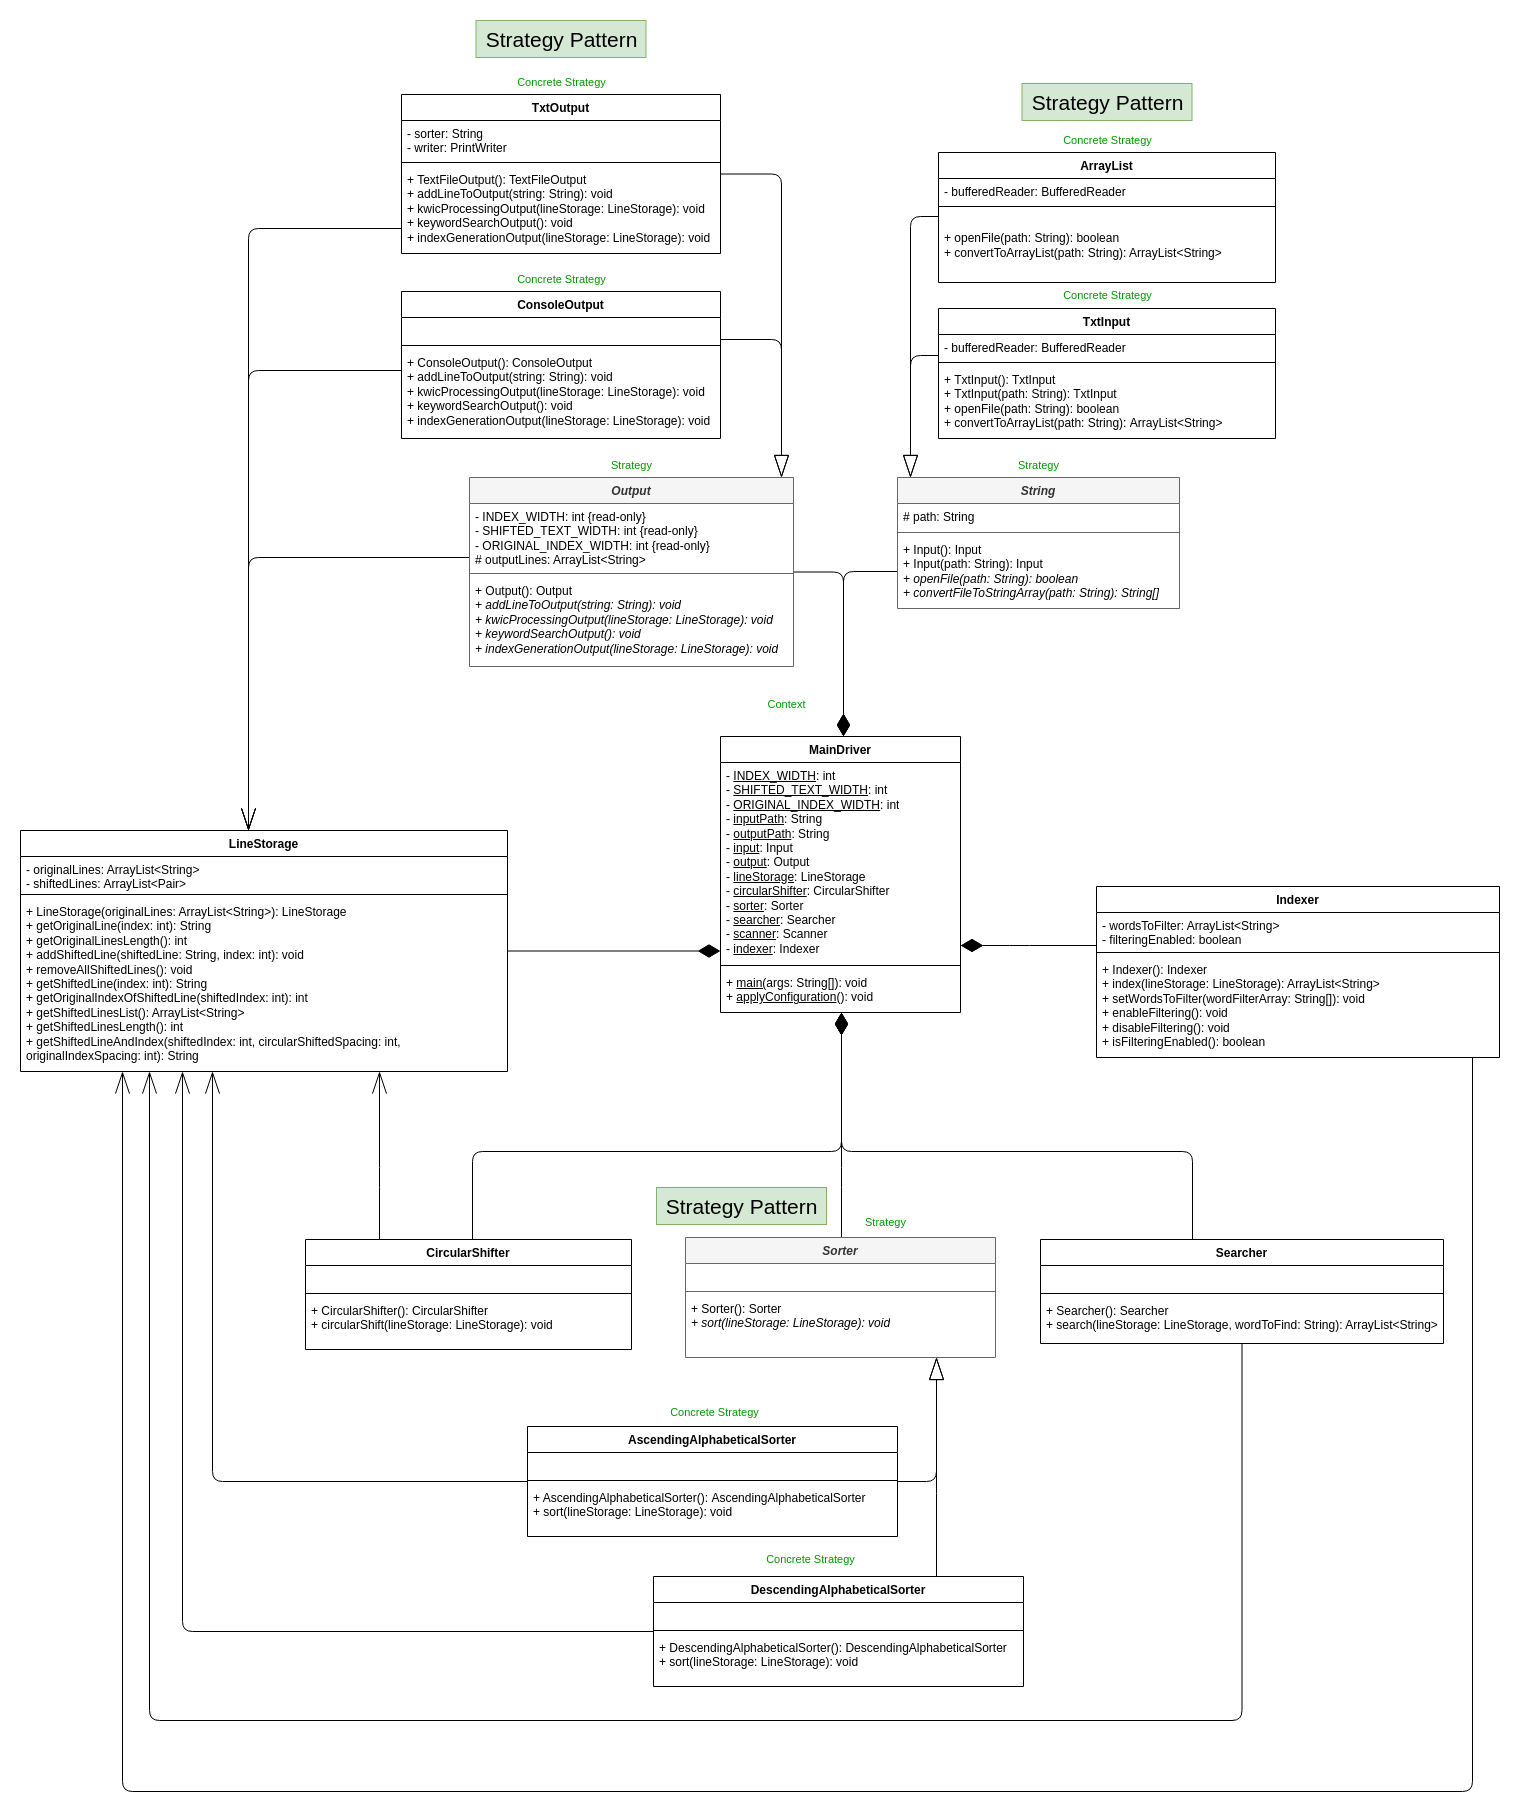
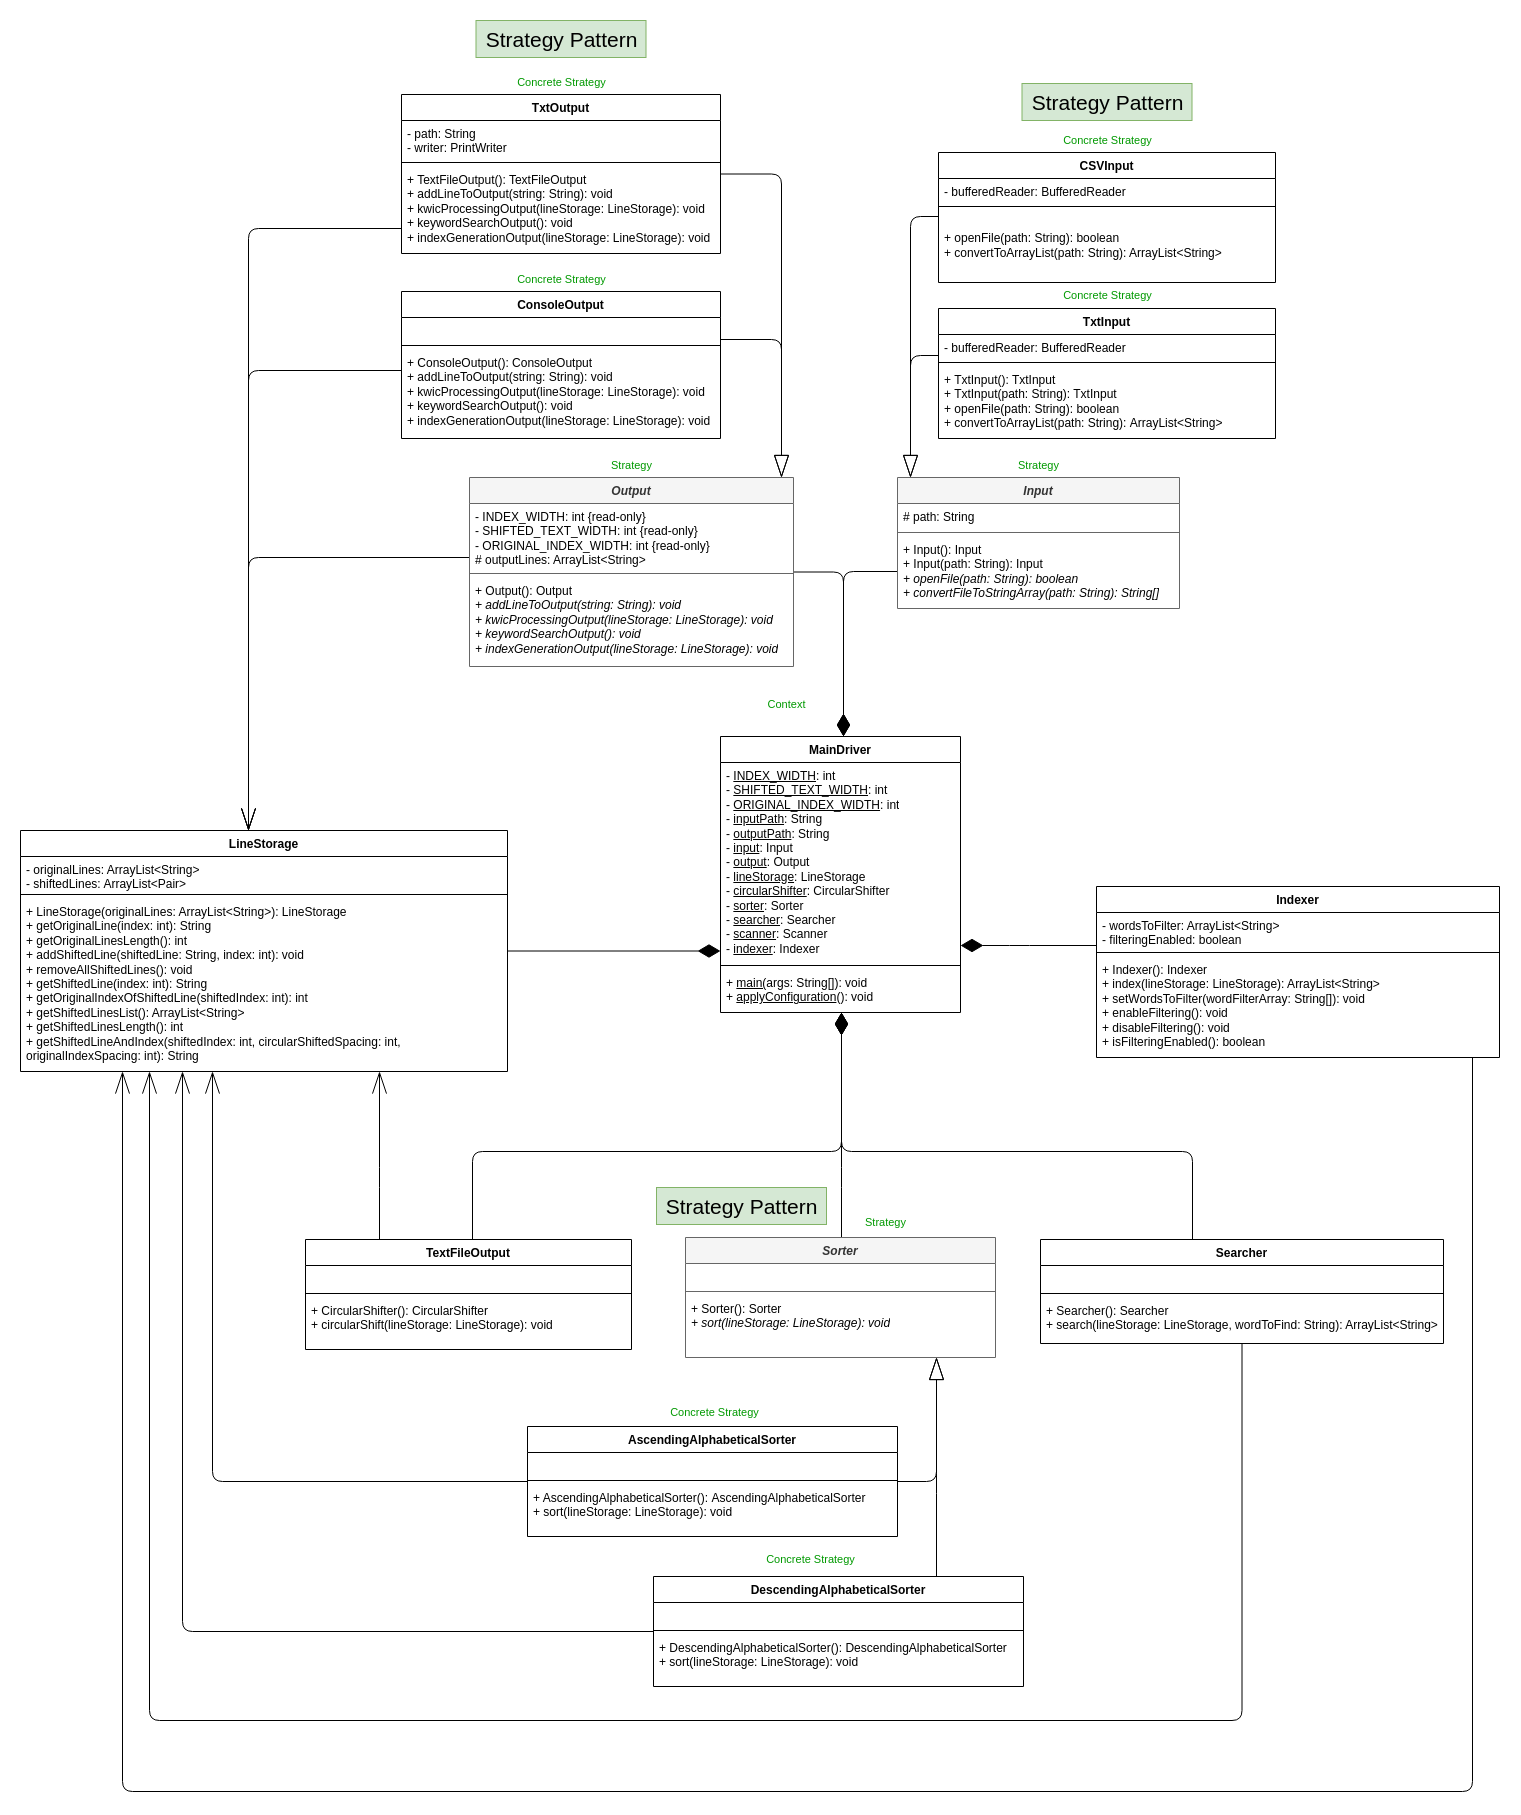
node "- sorter: String - writer: PrintWriter": label "- sorter: String - writer: PrintWriter" -> "- path: String - writer: PrintWriter"
node "ArrayList": label "ArrayList" -> "CSVInput"
node "String": label "String" -> "Input"
node "CircularShifter": label "CircularShifter" -> "TextFileOutput"
